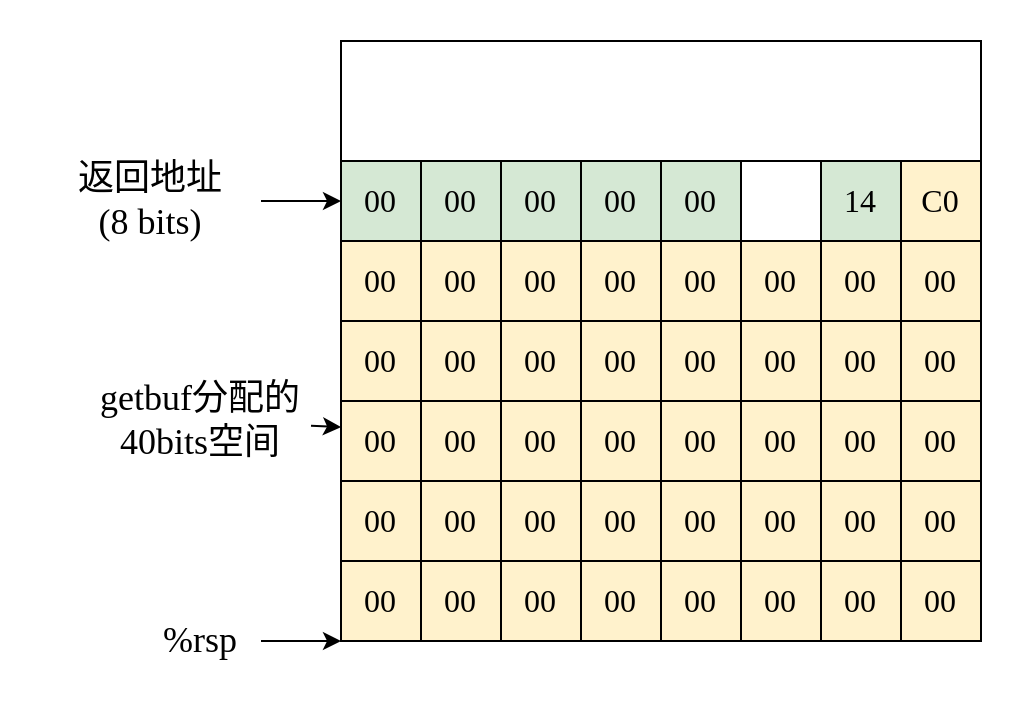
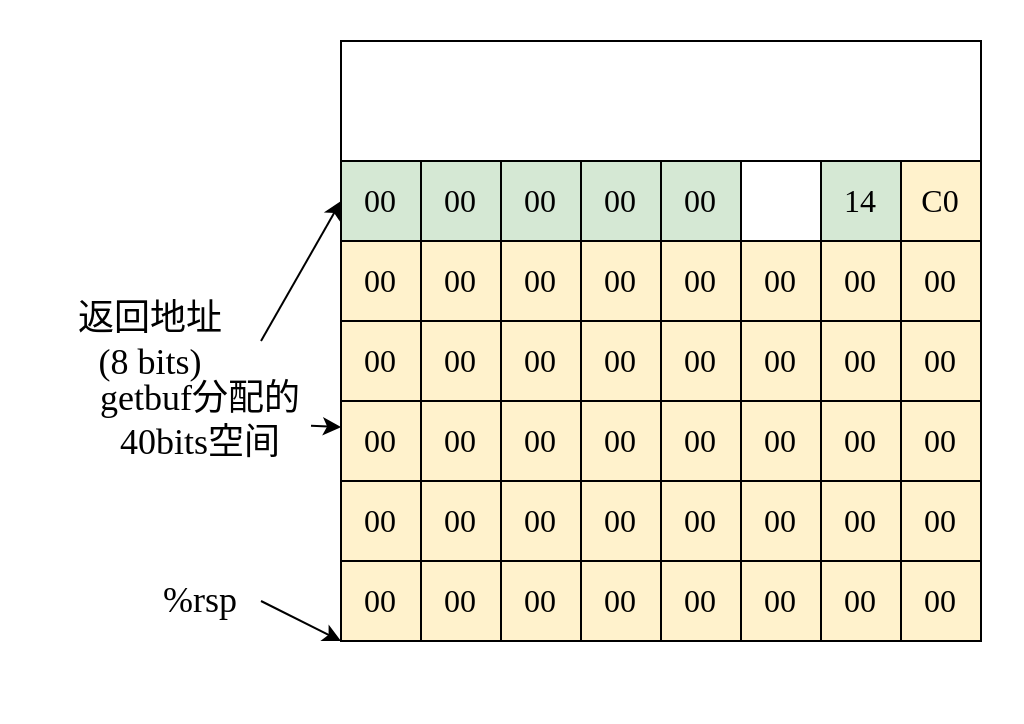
node "返回地址 (8 bits)": moved (151, 201) -> (151, 341)
node "%rsp": moved (201, 641) -> (201, 601)
